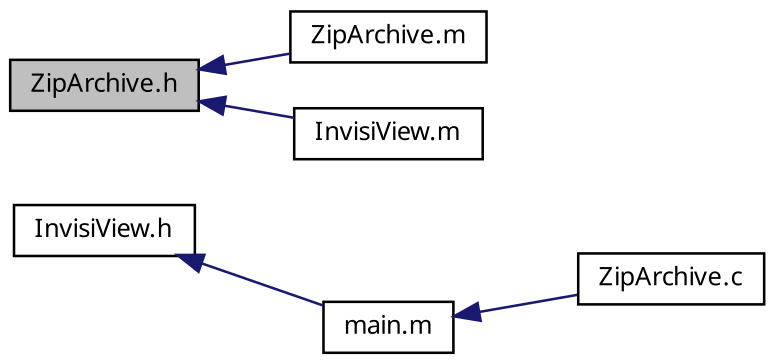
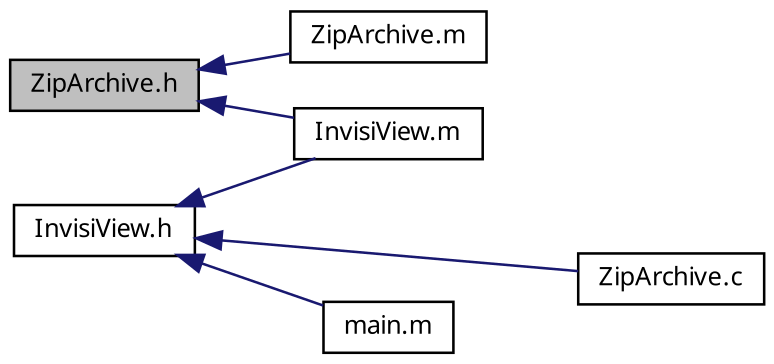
edge "InvisiView.m" -> "InvisiView.h": added
edge "ZipArchive.c" -> "main.m": now "ZipArchive.c" -> "InvisiView.h"
